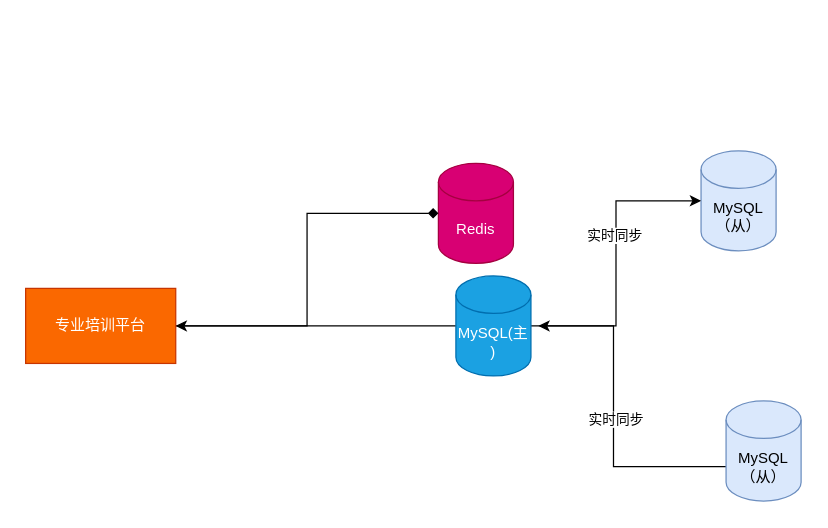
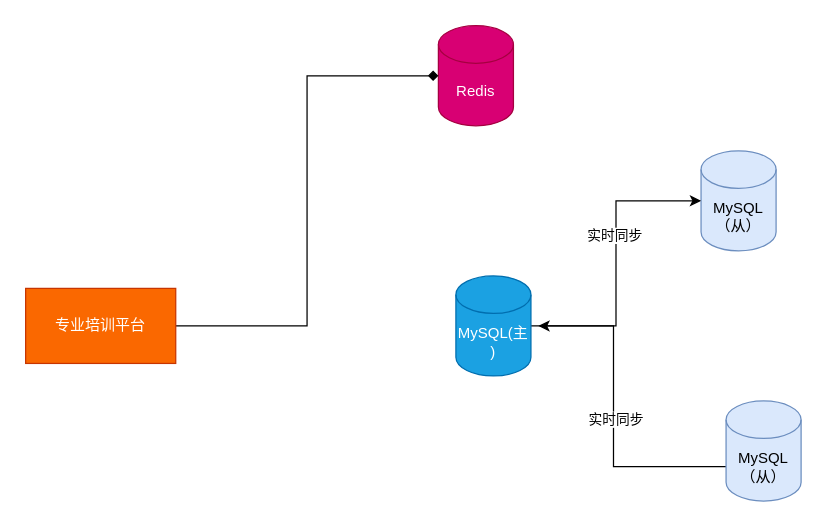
node "Redis": moved (476, 213) -> (476, 76)
edge "MySQL(主 )" -> "专业培训平台": removed
